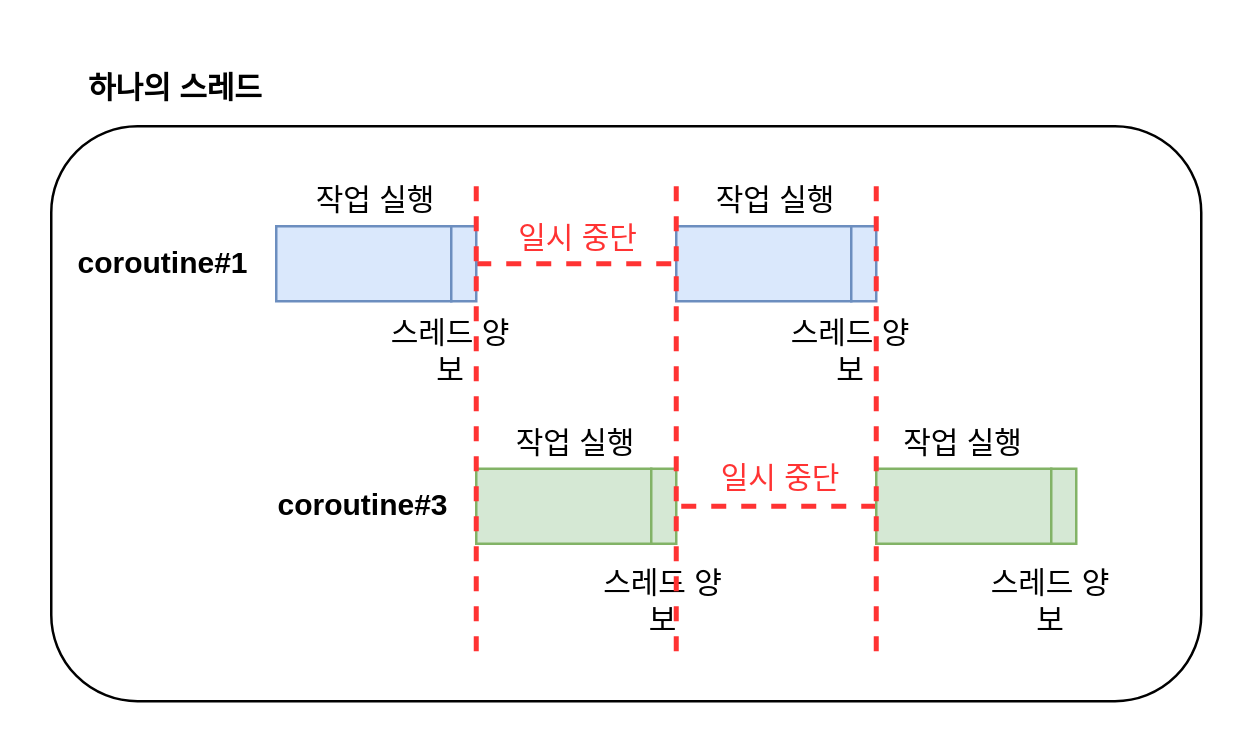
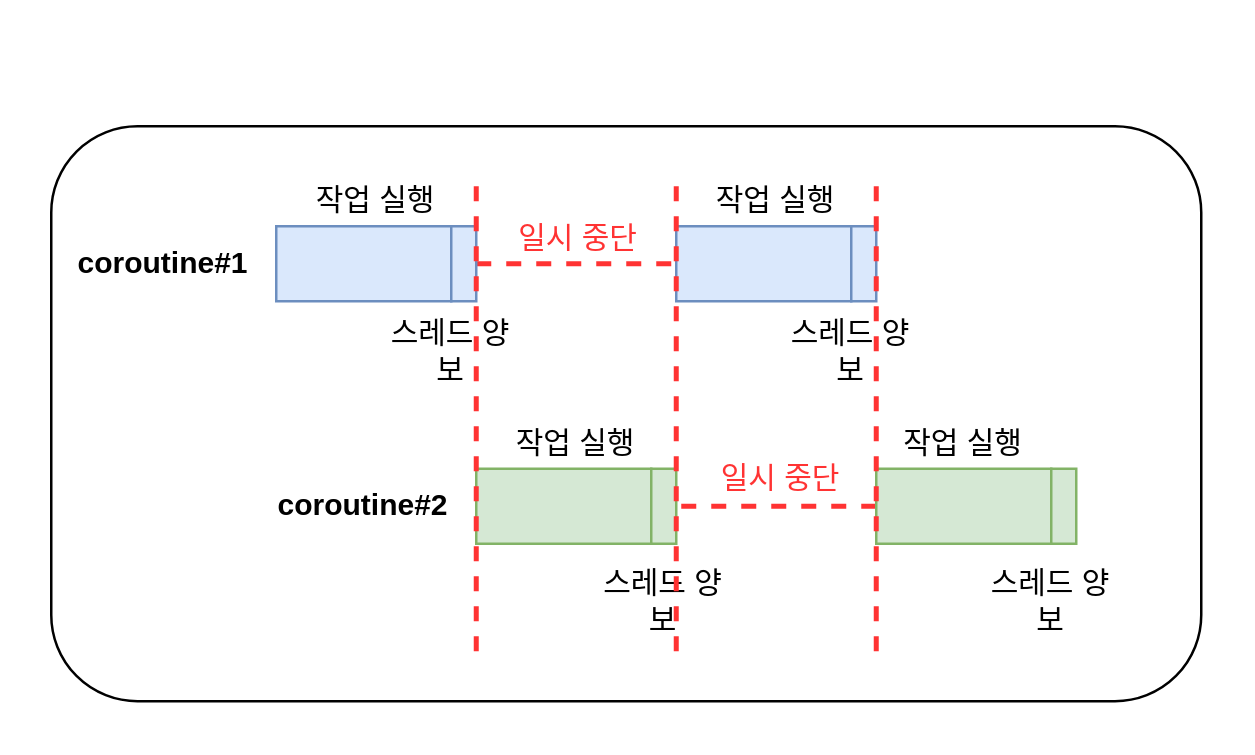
node "하나의 스레드": removed
node "coroutine#3": label "coroutine#3" -> "coroutine#2"
